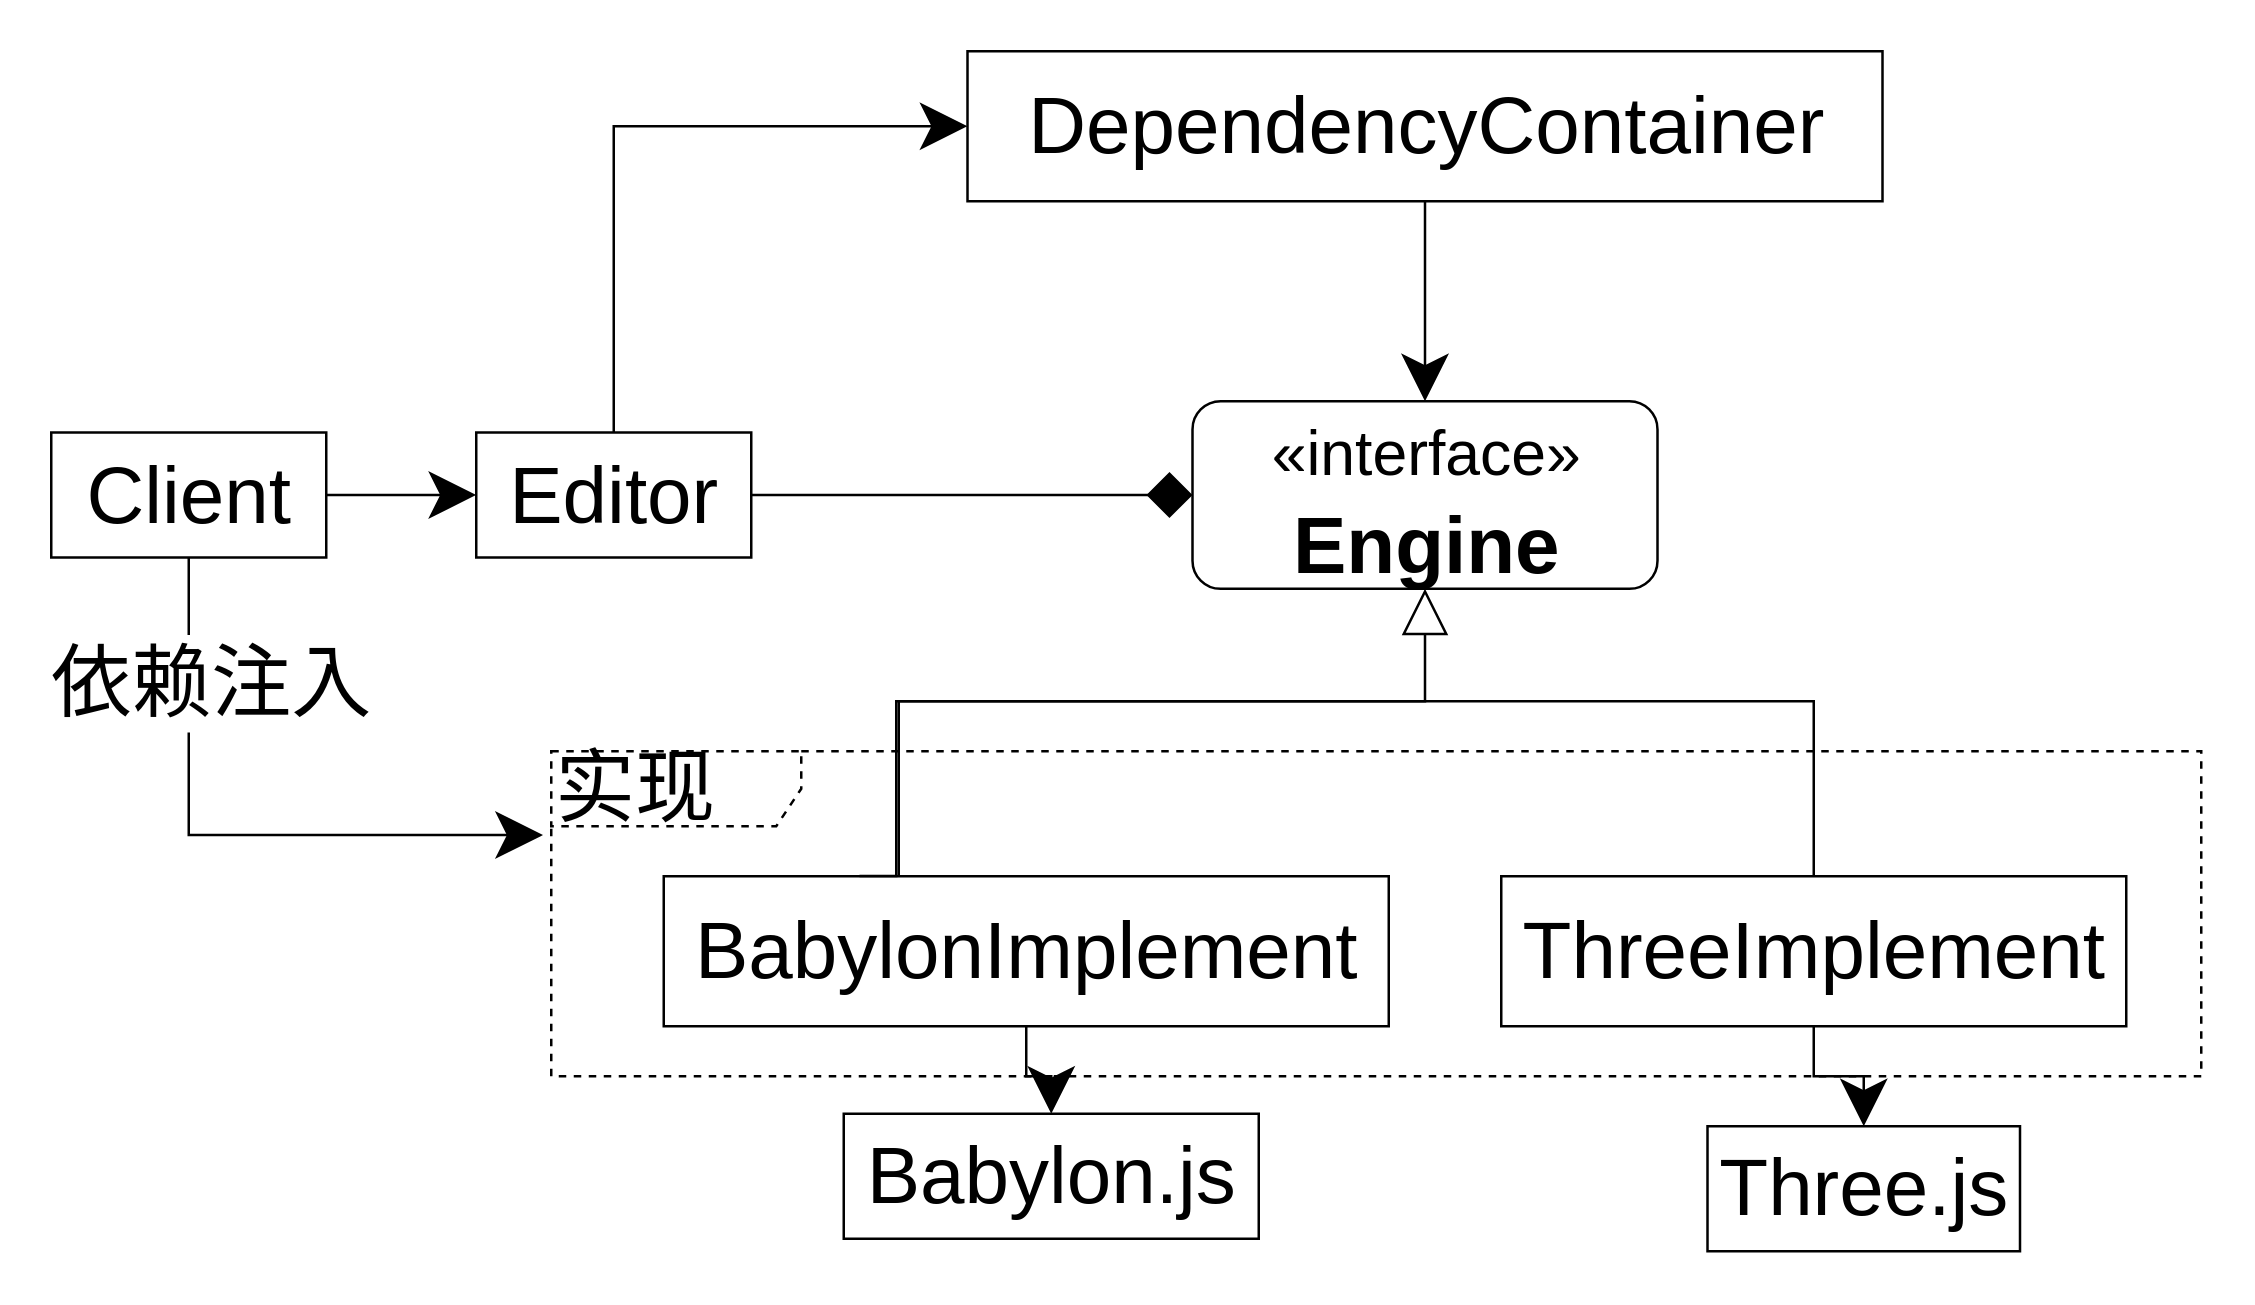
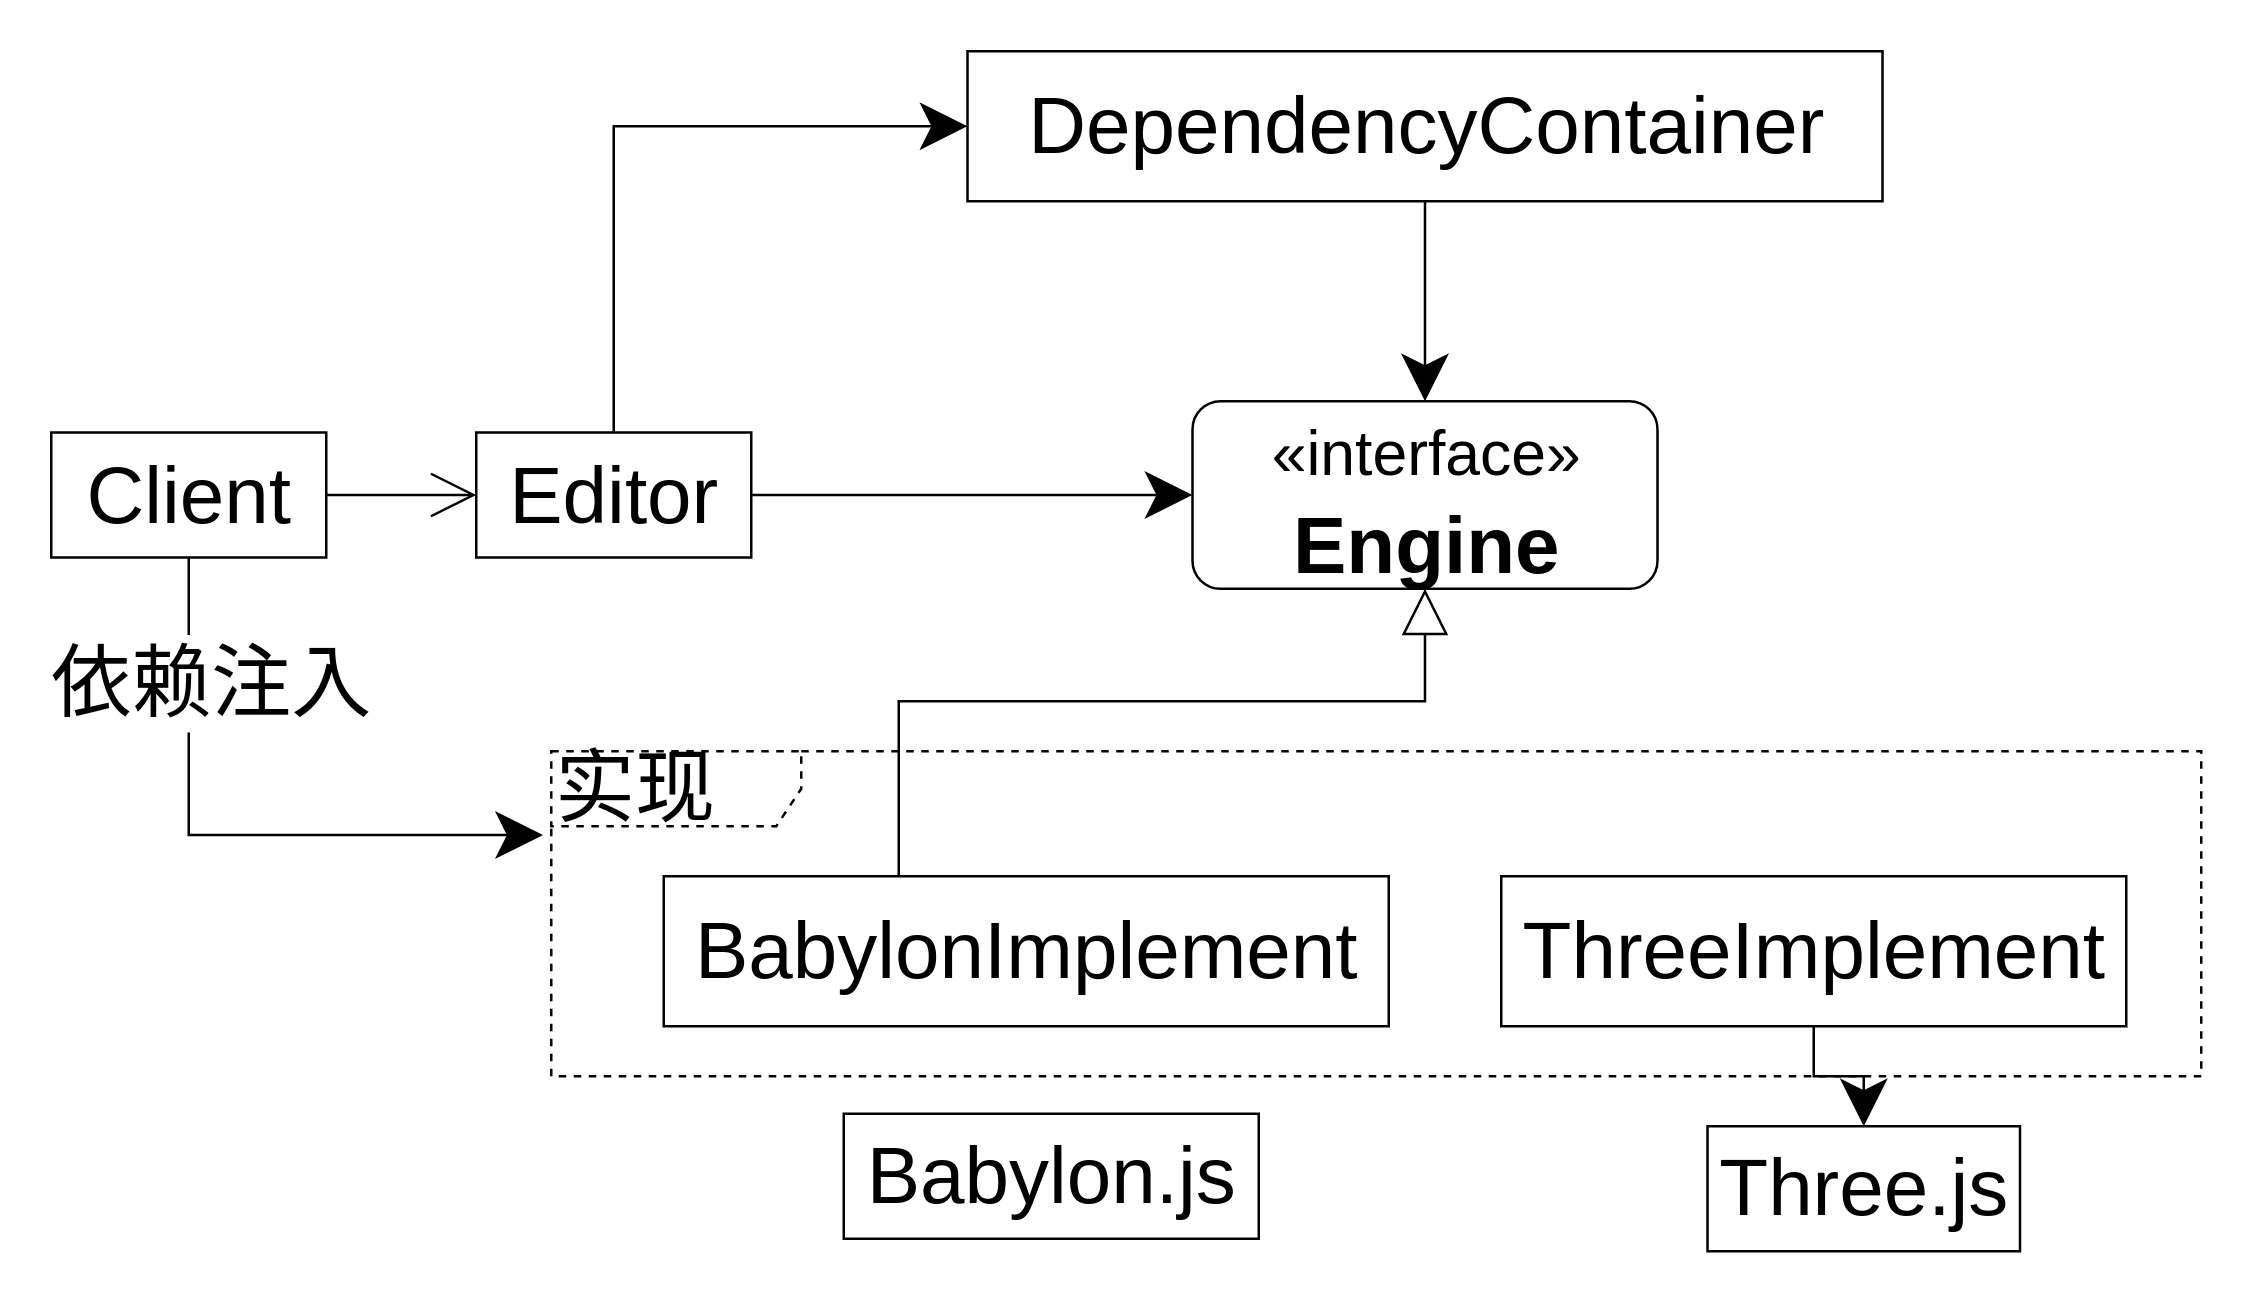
edge "Client" -> "Editor": arrowhead classic -> open
edge "Editor" -> "«interface»Engine": arrowhead diamond -> classic
edge "BabylonImplement" -- "ThreeImplement": removed
edge "BabylonImplement" -> "Babylon.js": removed
